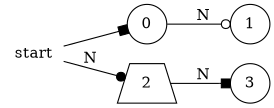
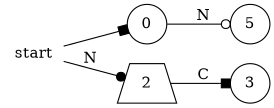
node "1": label "1" -> "5"
edge "2" -> "3": label "N" -> "C"
